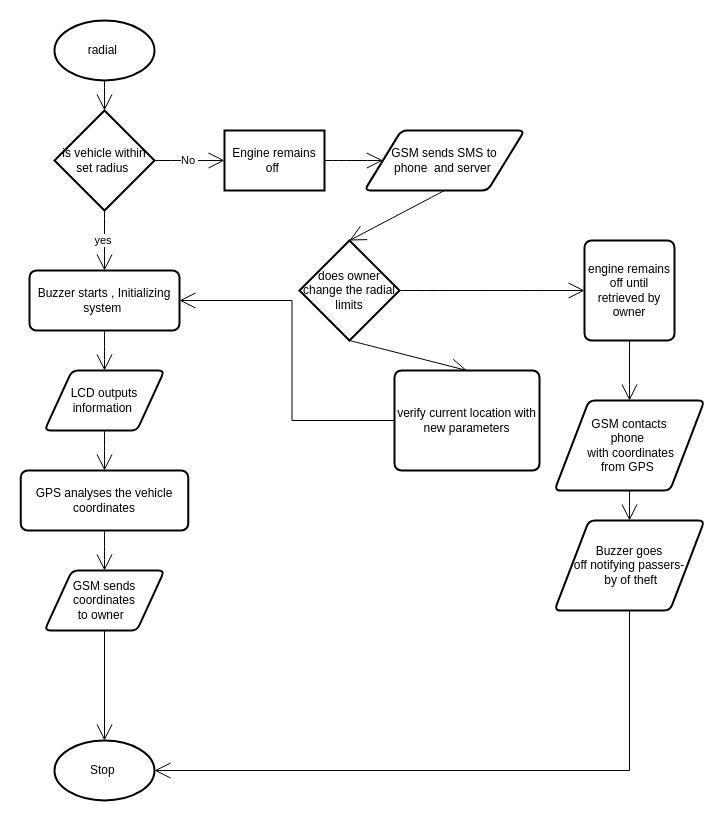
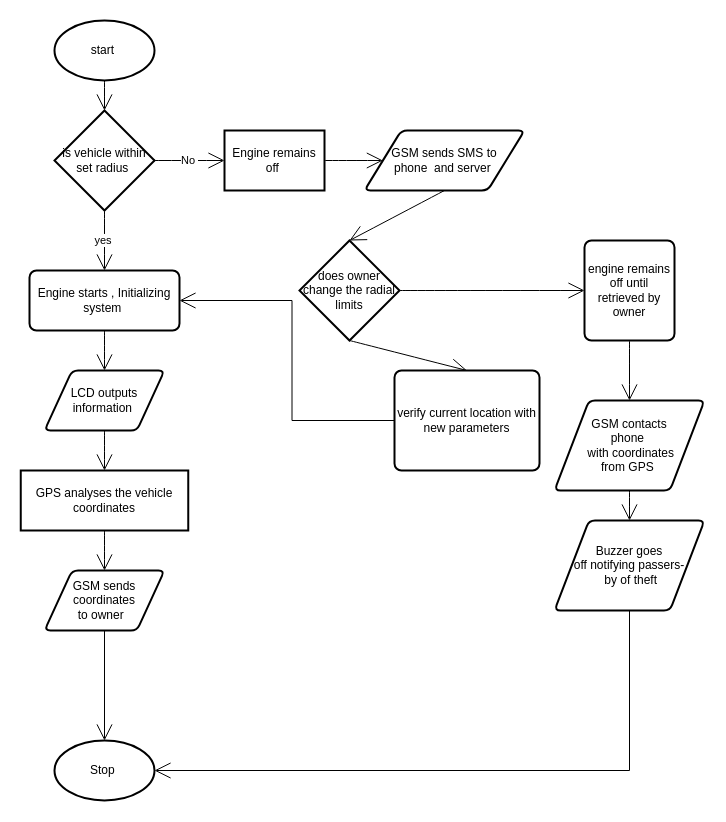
node "radial": label "radial" -> "start"
node "Buzzer starts , Initializing system": label "Buzzer starts , Initializing system" -> "Engine starts , Initializing system"
node "GPS analyses the vehicle coordinates": shape rounded rectangle -> rectangle
